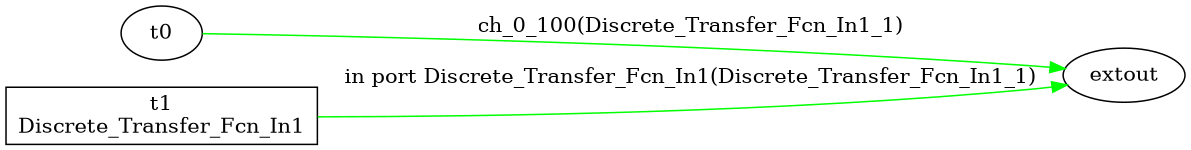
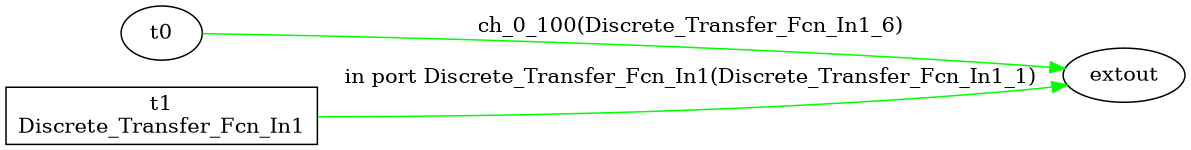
edge "t0" -> "extout": label "ch_0_100(Discrete_Transfer_Fcn_In1_1)" -> "ch_0_100(Discrete_Transfer_Fcn_In1_6)"
